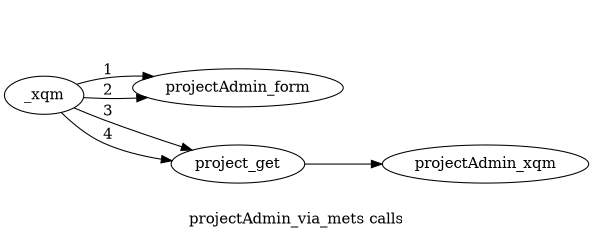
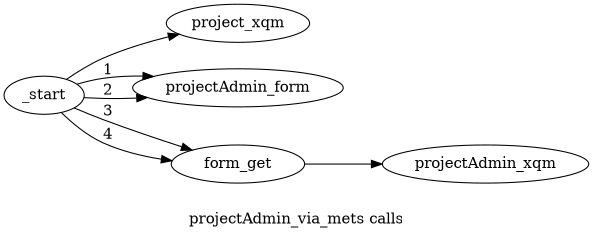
node "project_xqm": added
node "_xqm": label "_xqm" -> "_start"
node "project_get": label "project_get" -> "form_get"
